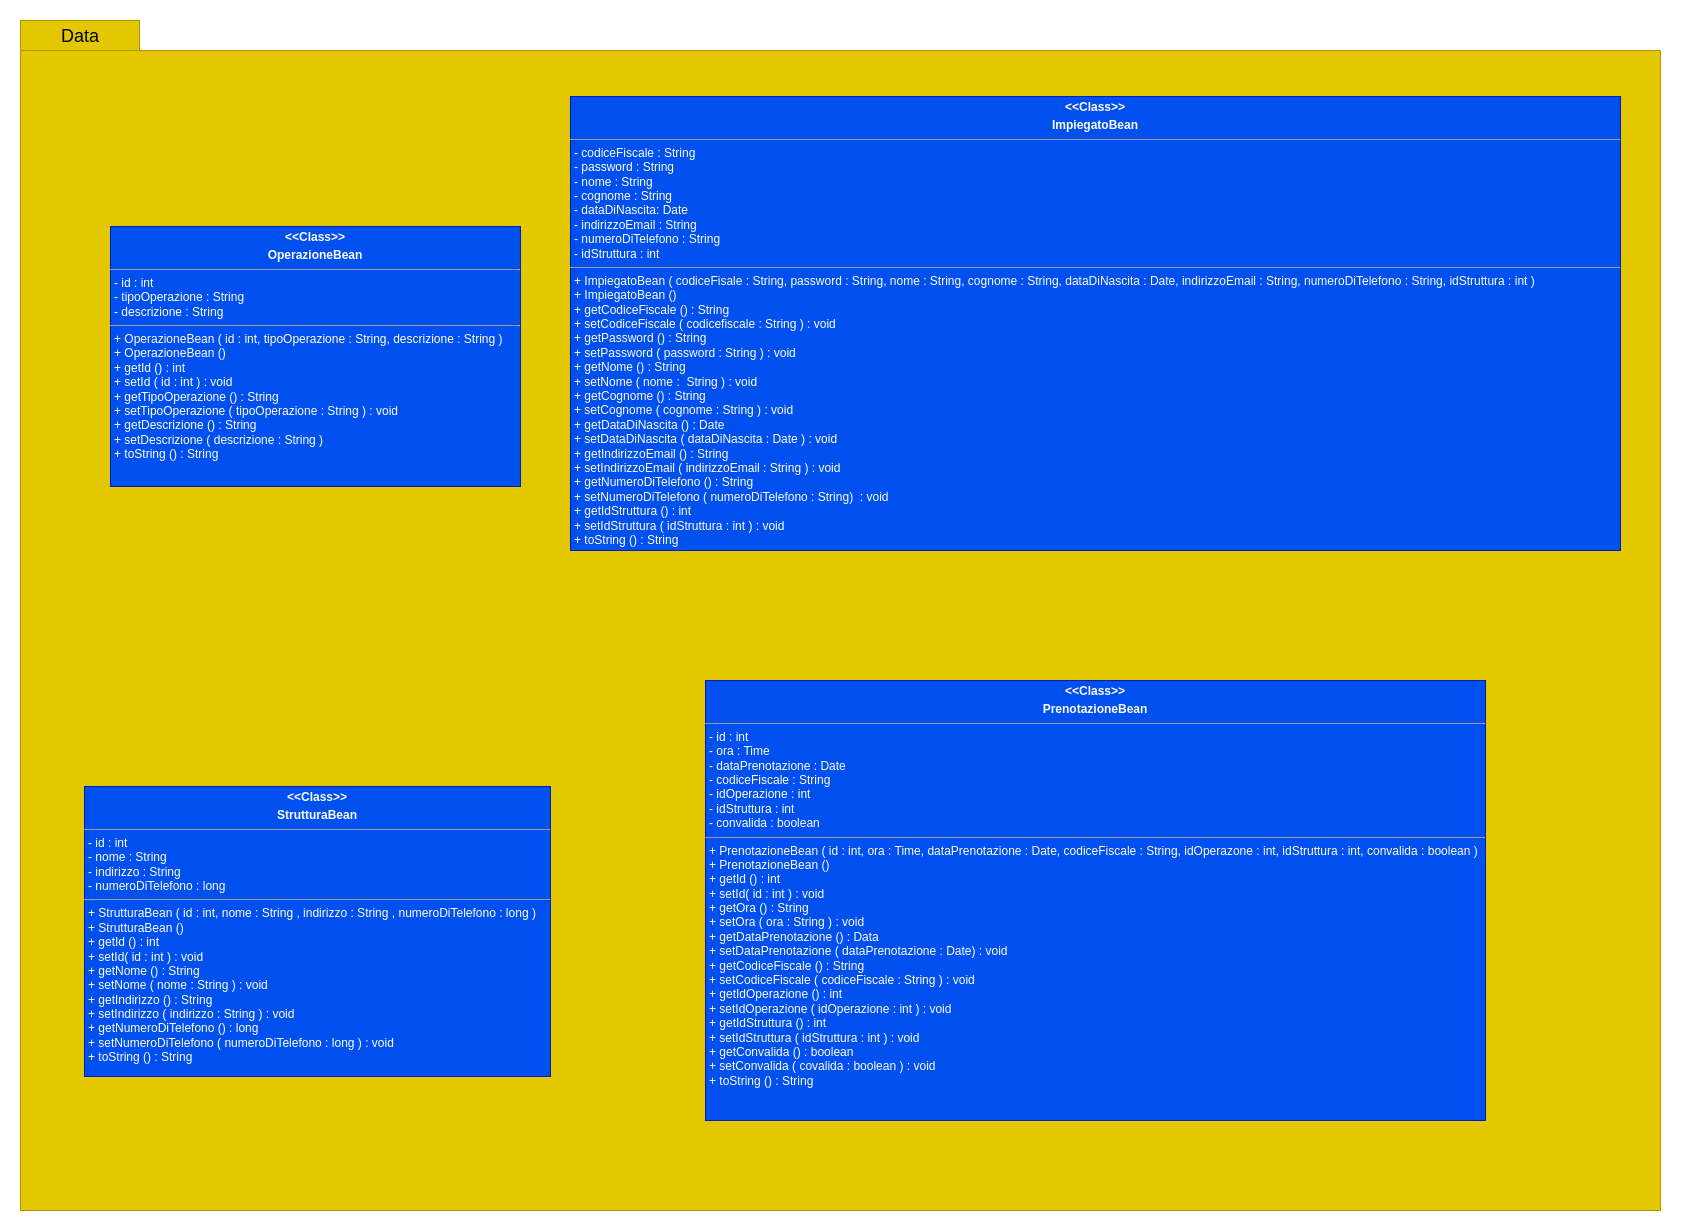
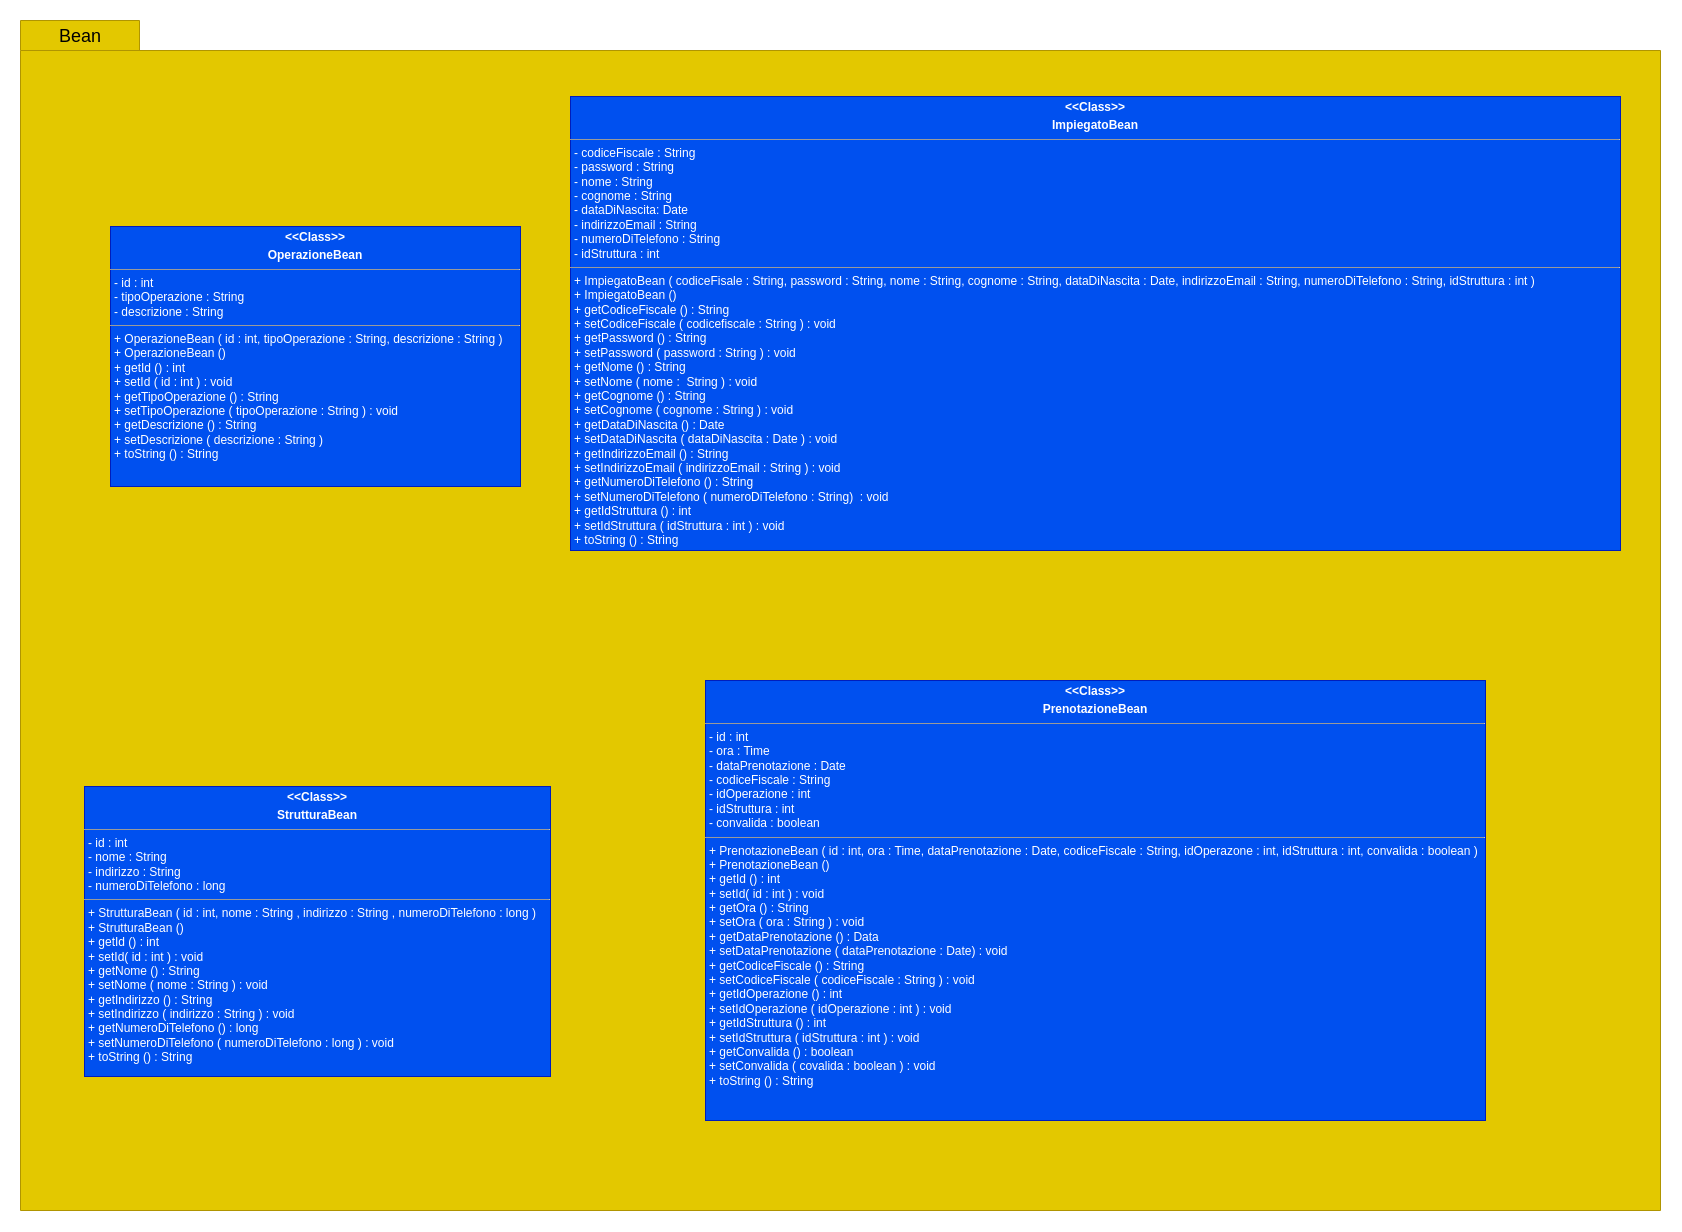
node "Data": label "Data" -> "Bean"
